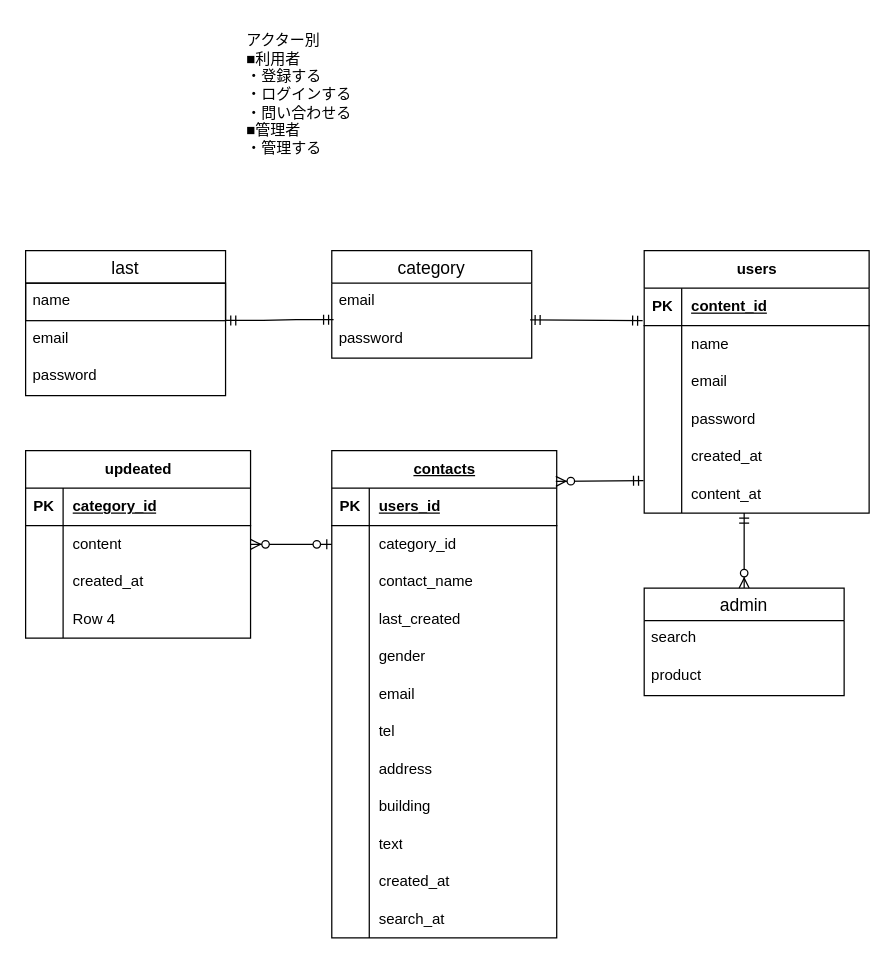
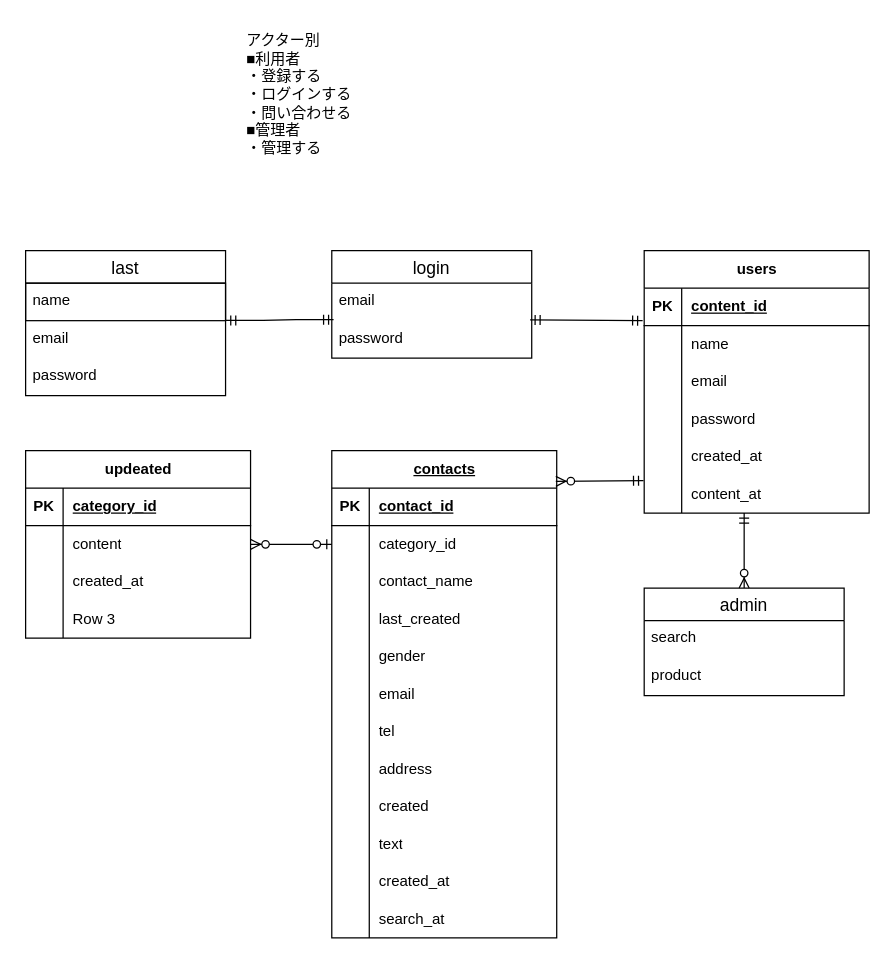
node "category": label "category" -> "login"
node "users_id": label "users_id" -> "contact_id"
node "Row 4": label "Row 4" -> "Row 3"
node "building": label "building" -> "created"
